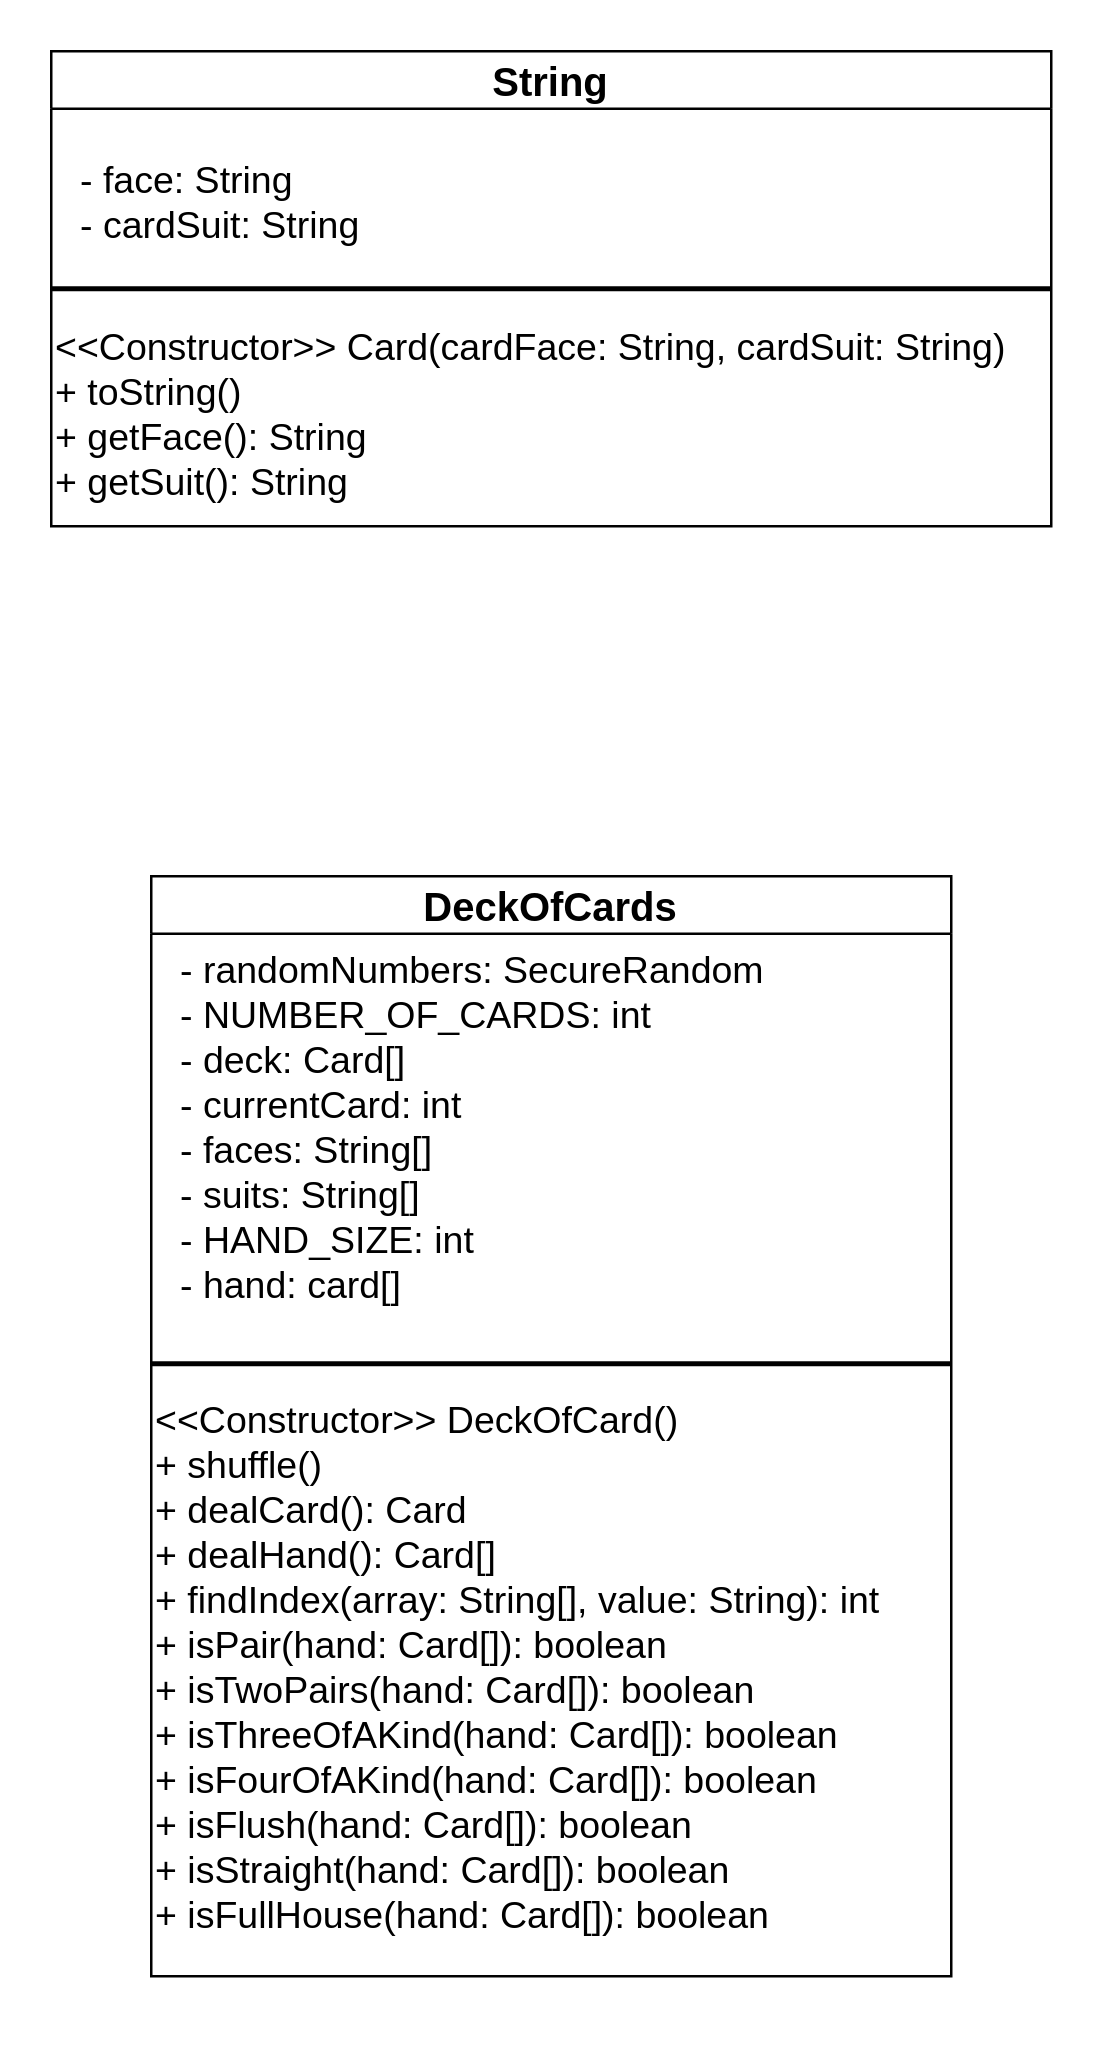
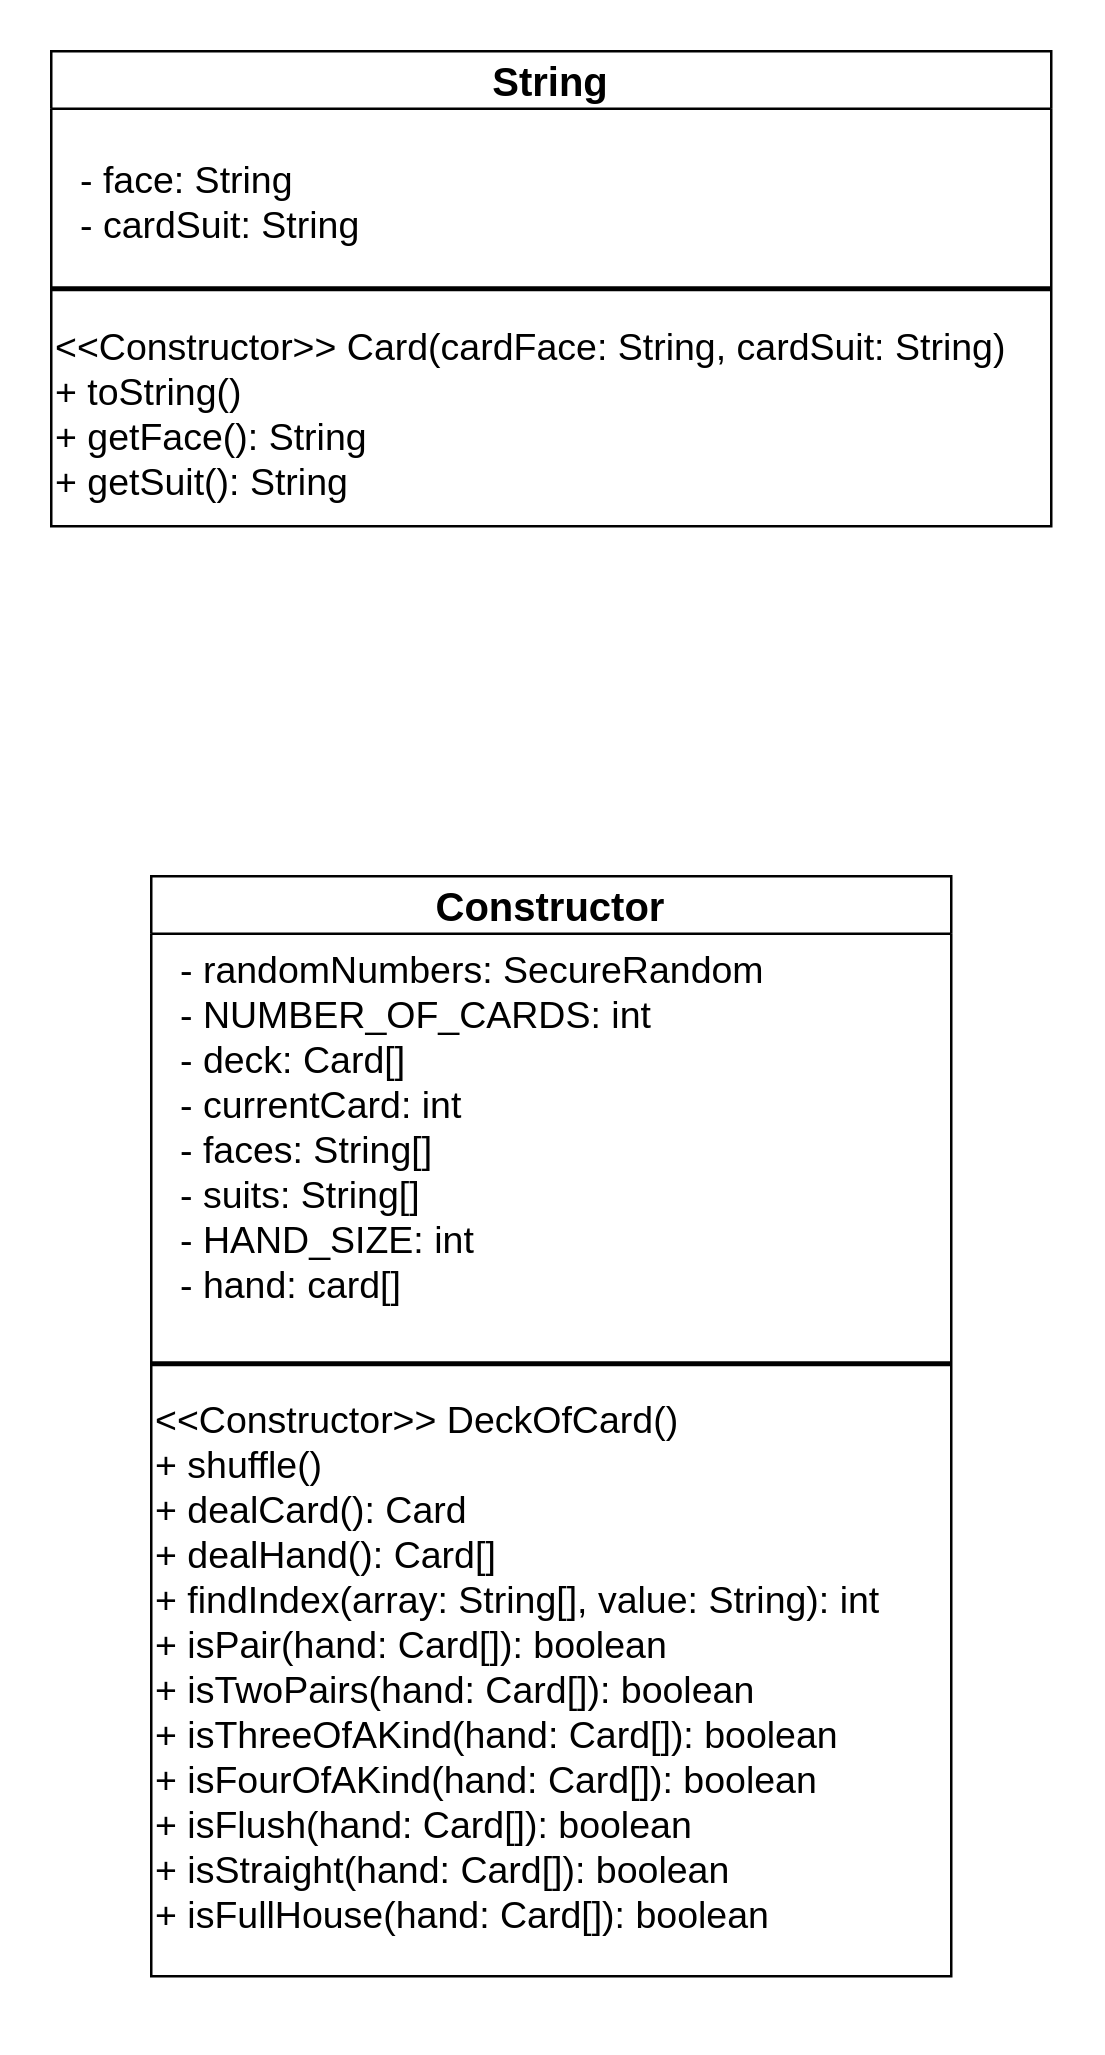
node "DeckOfCards": label "DeckOfCards" -> "Constructor"
